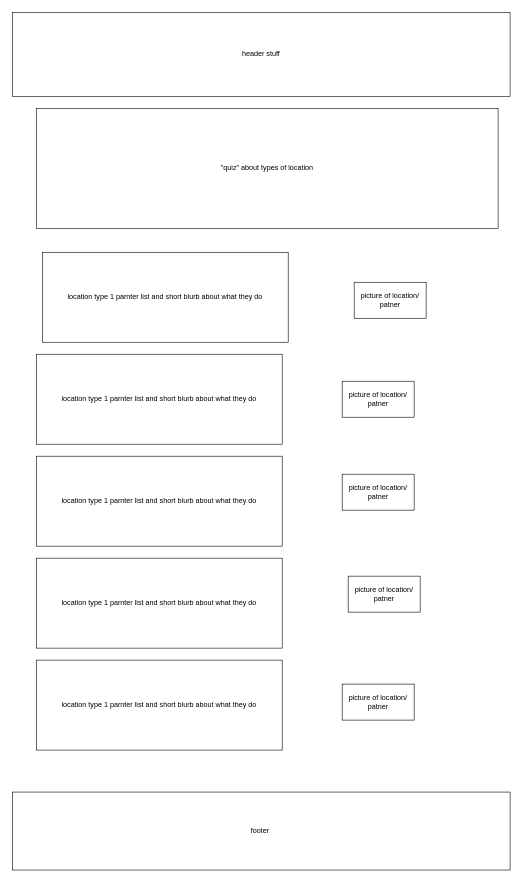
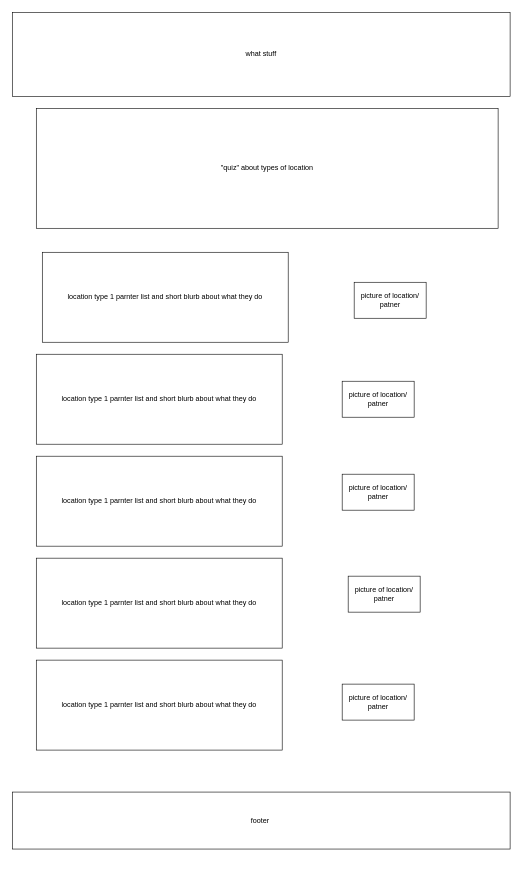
node "header stuff": label "header stuff" -> "what stuff"
node "footer": size 498x78 -> 498x57
